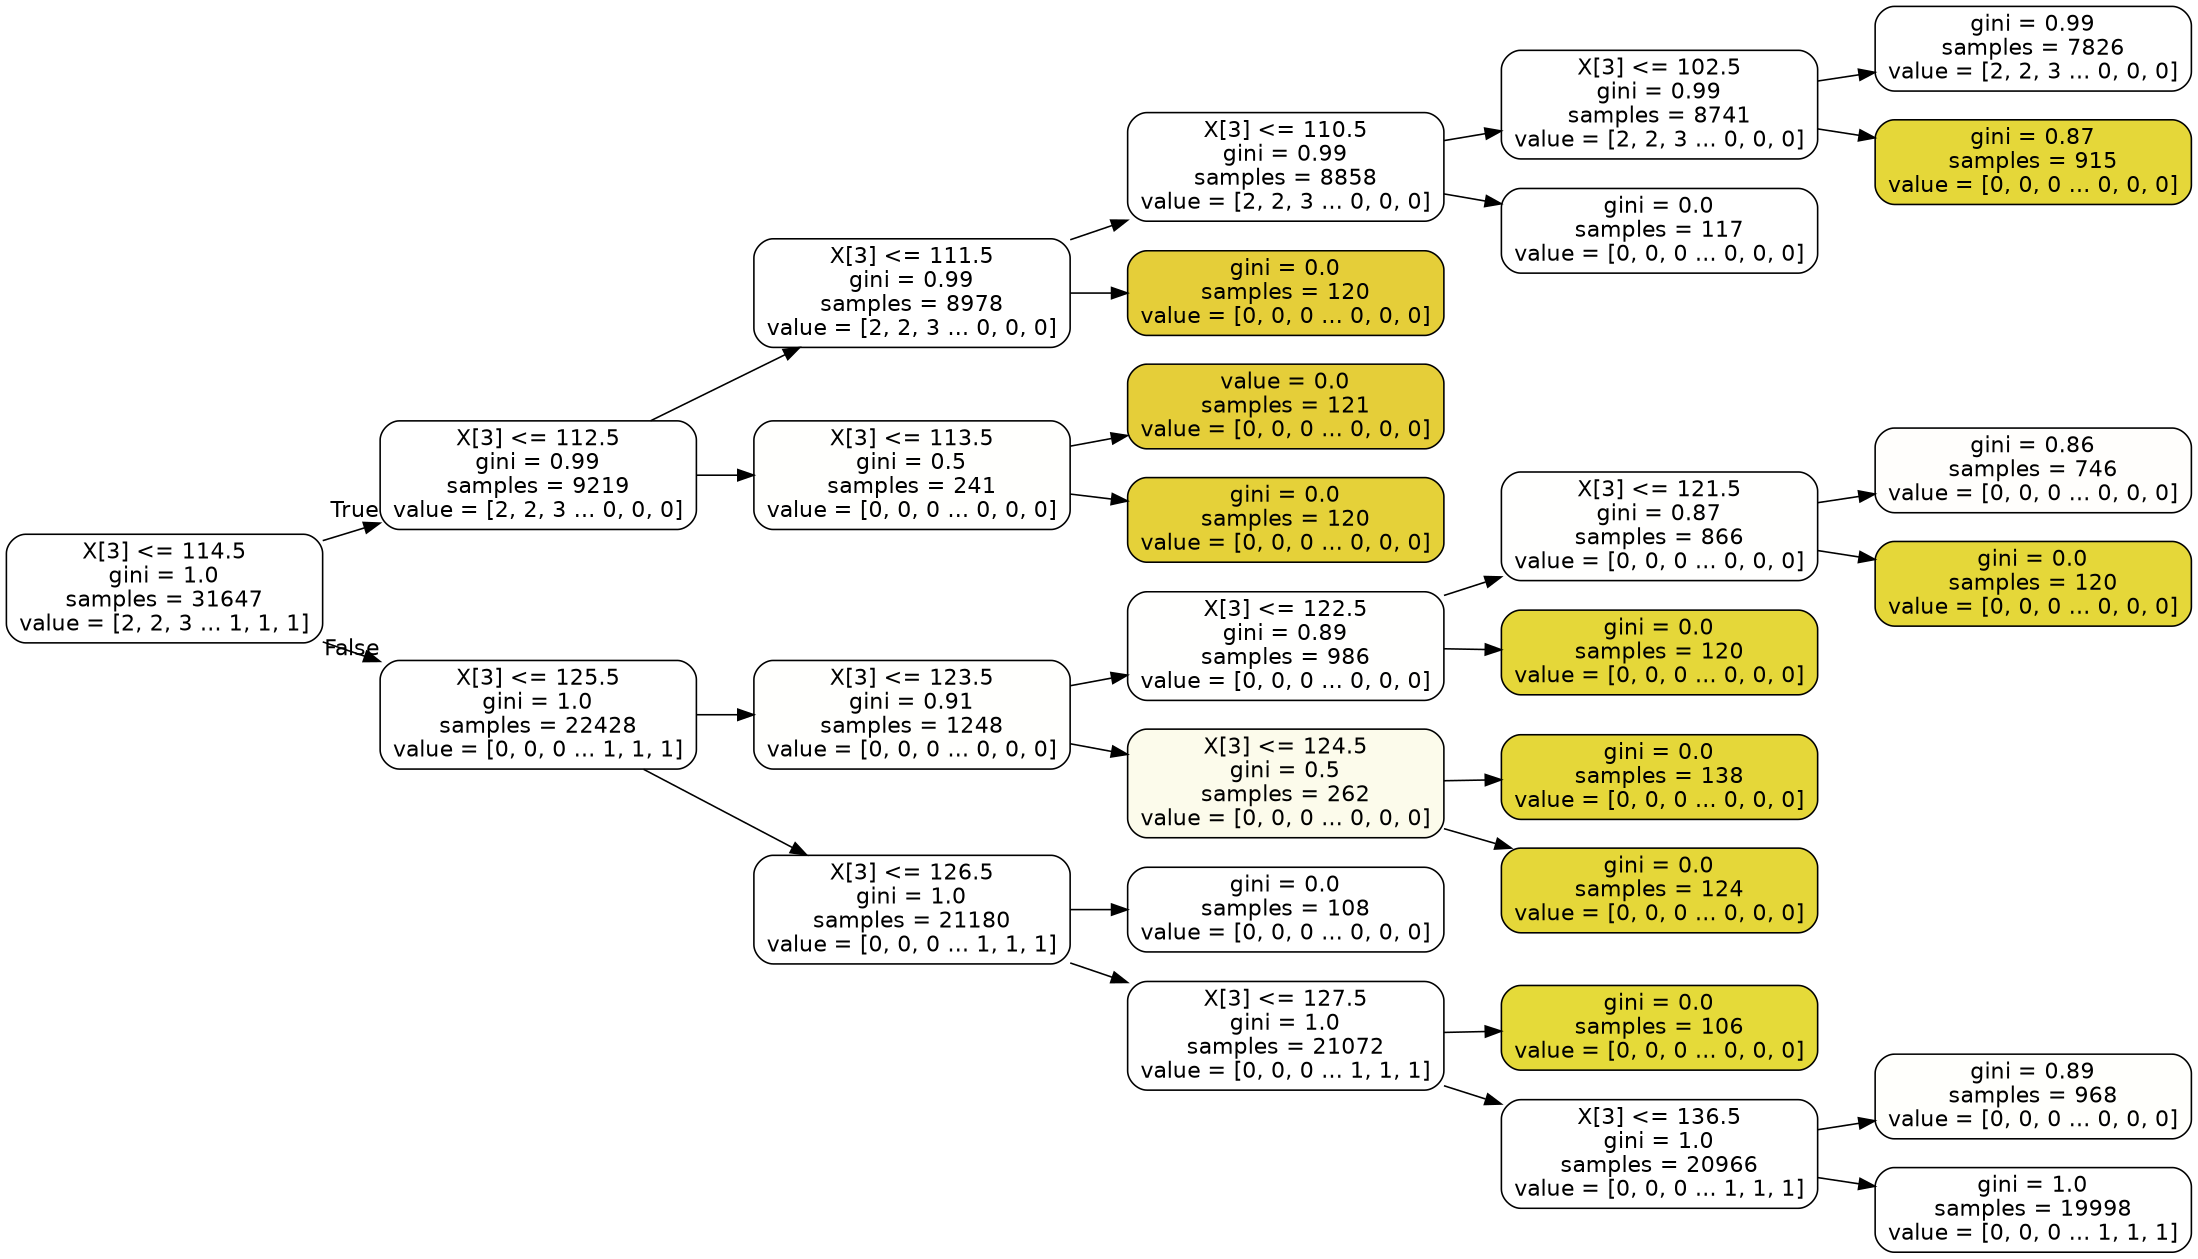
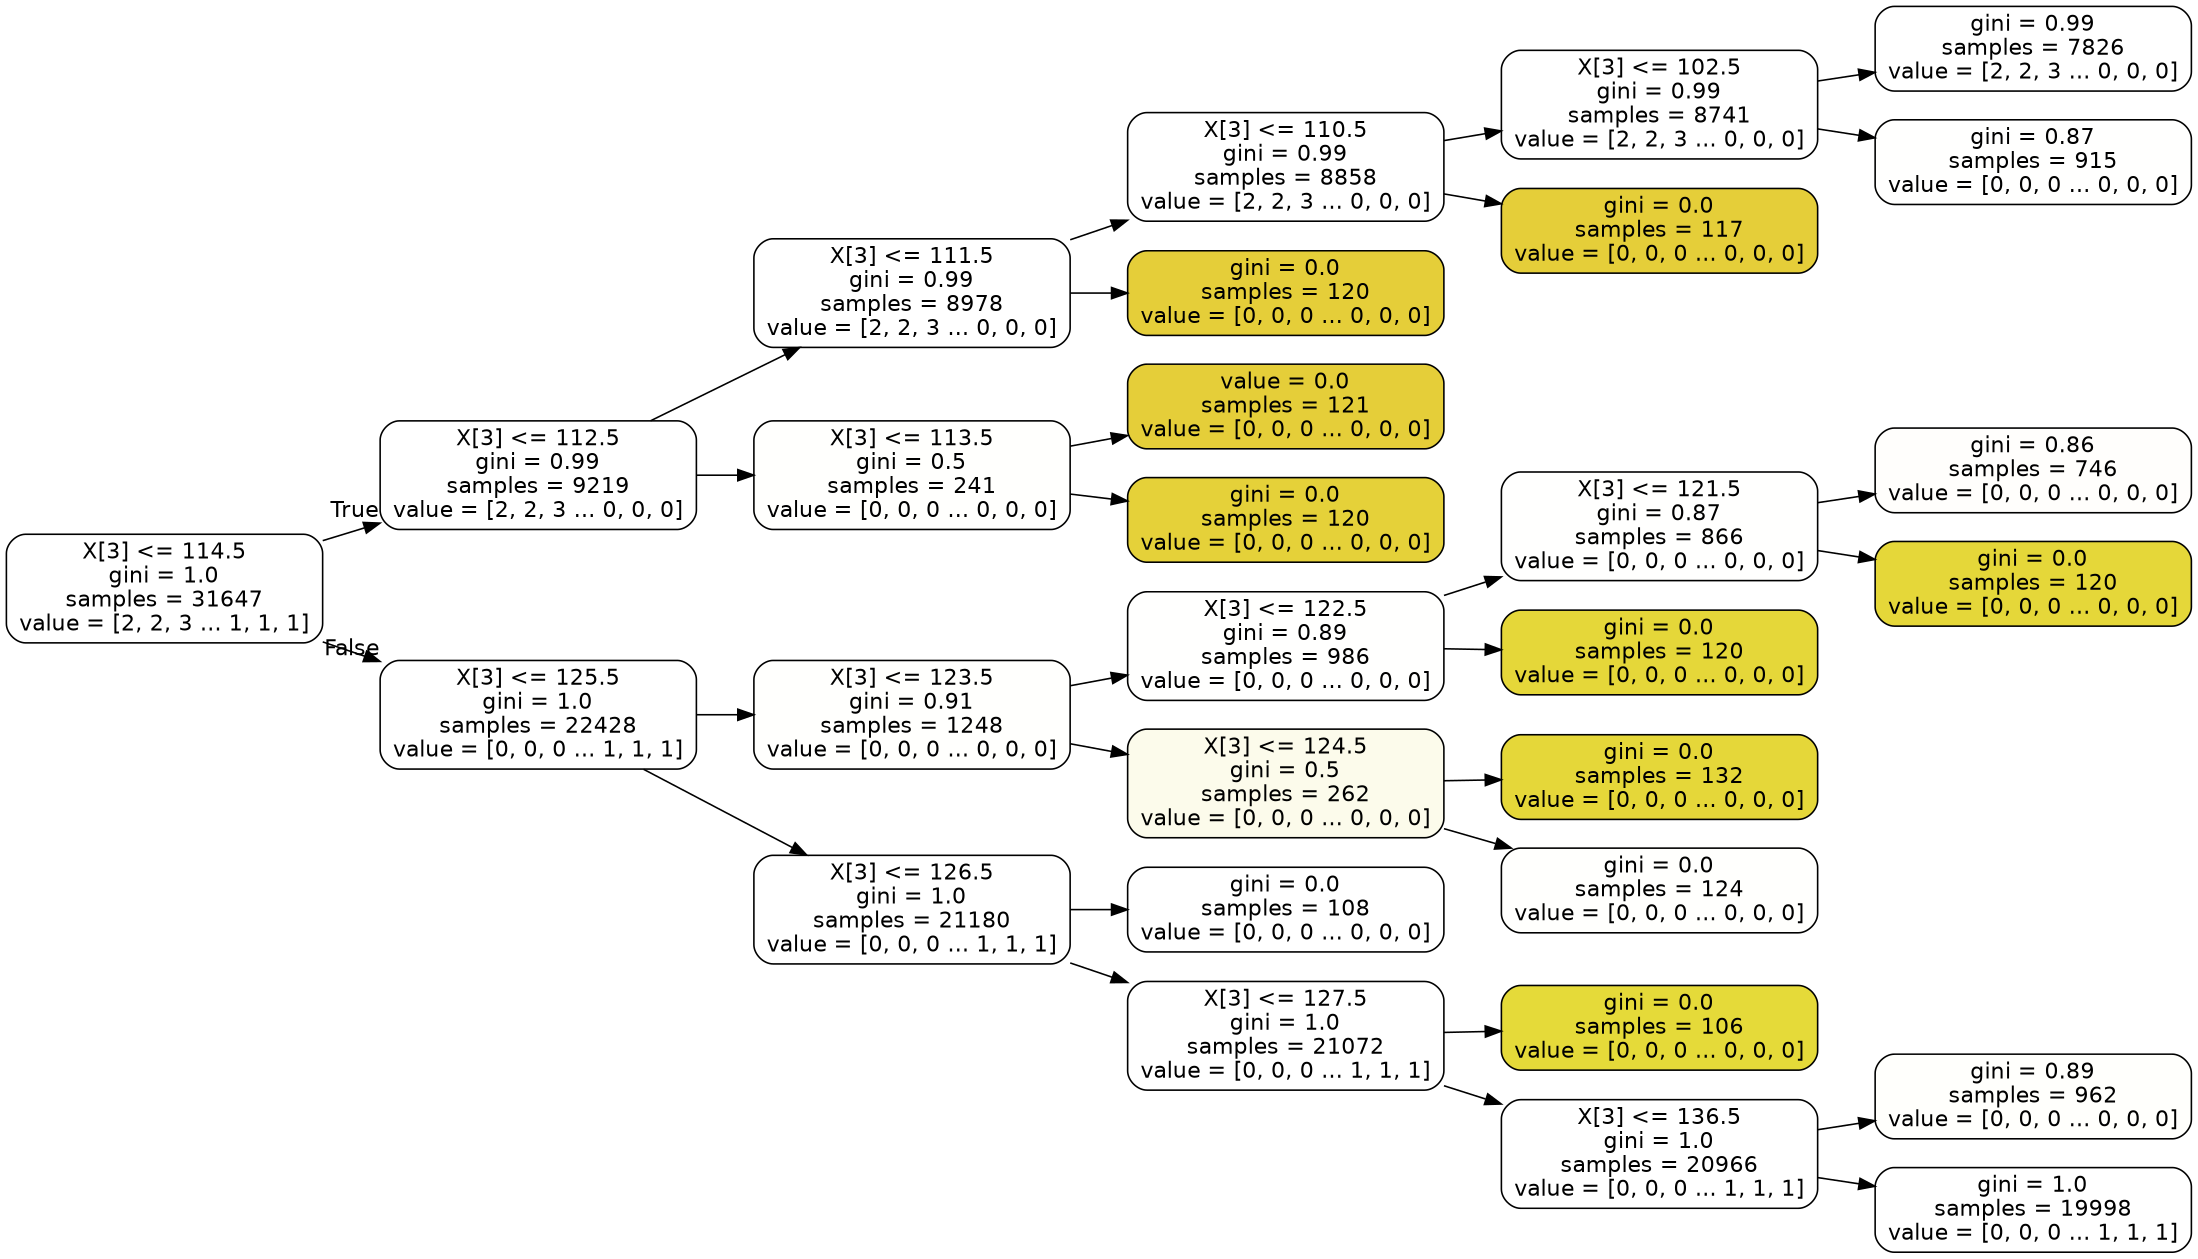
node "gini = 0.87 samples = 915 value = [0, 0, 0 ... 0, 0, 0]": fillcolor #e5d739 -> #fffffe
node "gini = 0.0 samples = 117 value = [0, 0, 0 ... 0, 0, 0]": fillcolor #ffffff -> #e5ce39
node "gini = 0.0 samples = 138 value = [0, 0, 0 ... 0, 0, 0]": label "gini = 0.0 samples = 138 value = [0, 0, 0 ... 0, 0, 0]" -> "gini = 0.0 samples = 132 value = [0, 0, 0 ... 0, 0, 0]"
node "gini = 0.0 samples = 124 value = [0, 0, 0 ... 0, 0, 0]": fillcolor #e5d739 -> #fffffd
node "gini = 0.89 samples = 968 value = [0, 0, 0 ... 0, 0, 0]": label "gini = 0.89 samples = 968 value = [0, 0, 0 ... 0, 0, 0]" -> "gini = 0.89 samples = 962 value = [0, 0, 0 ... 0, 0, 0]"
